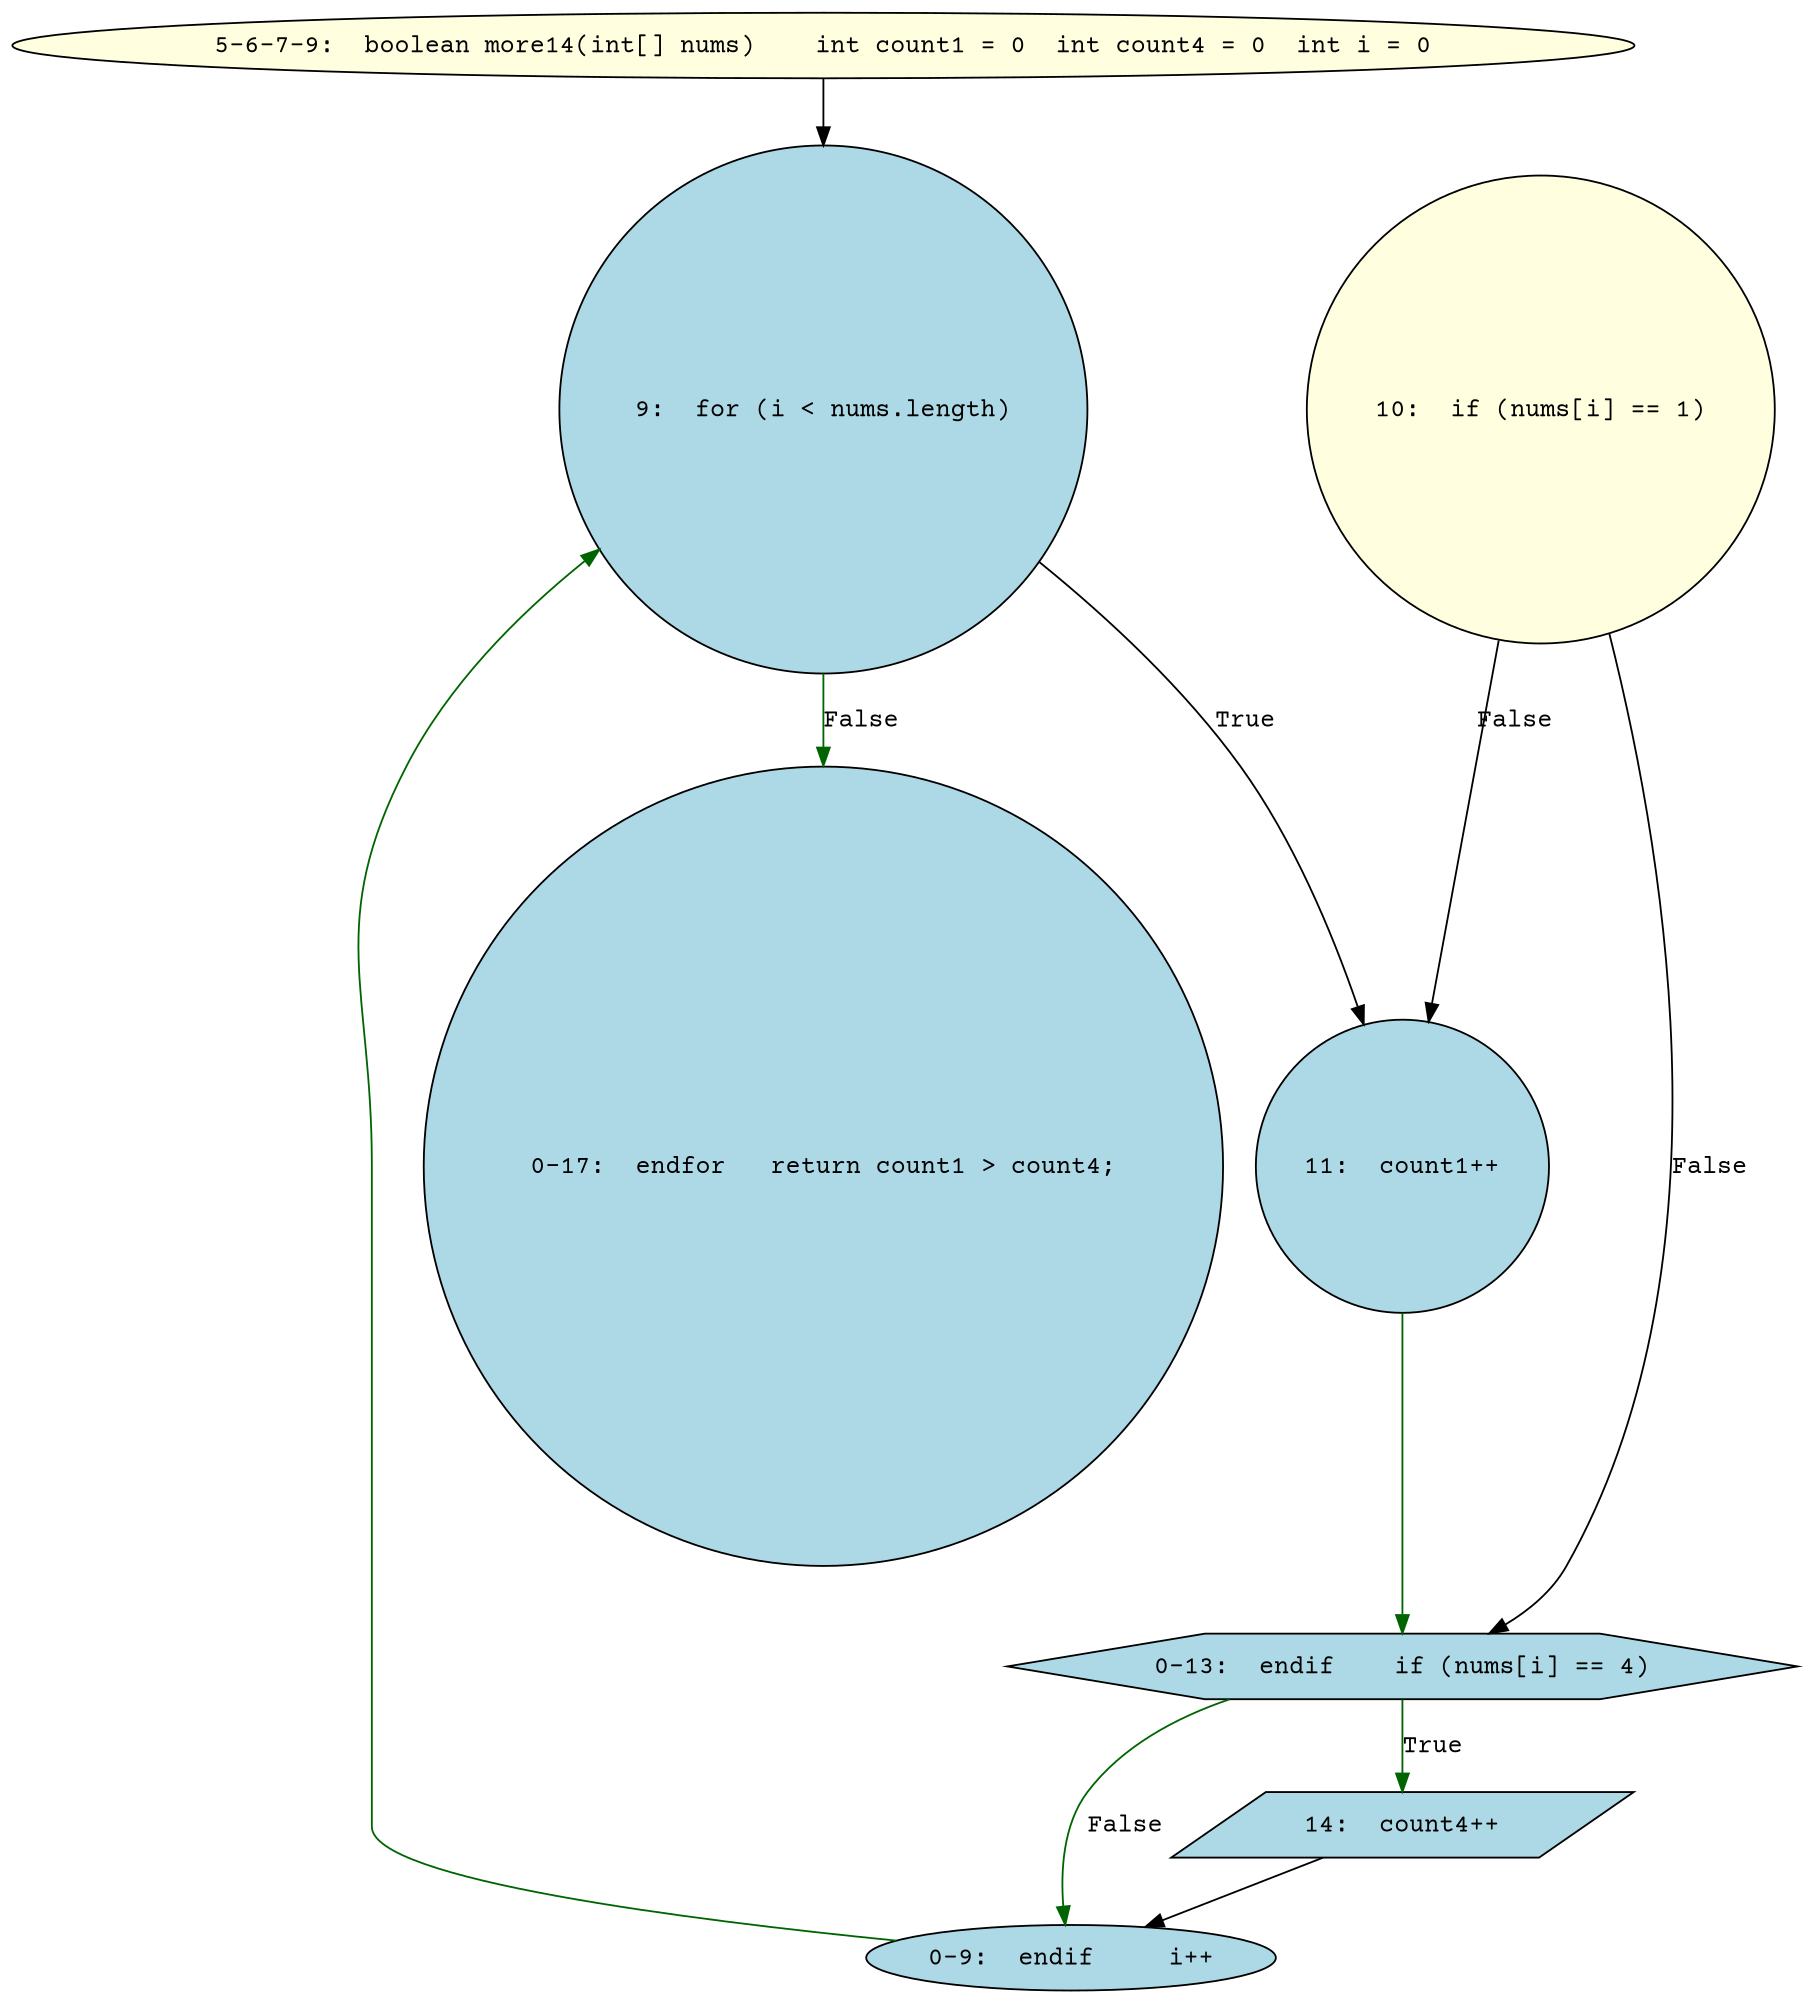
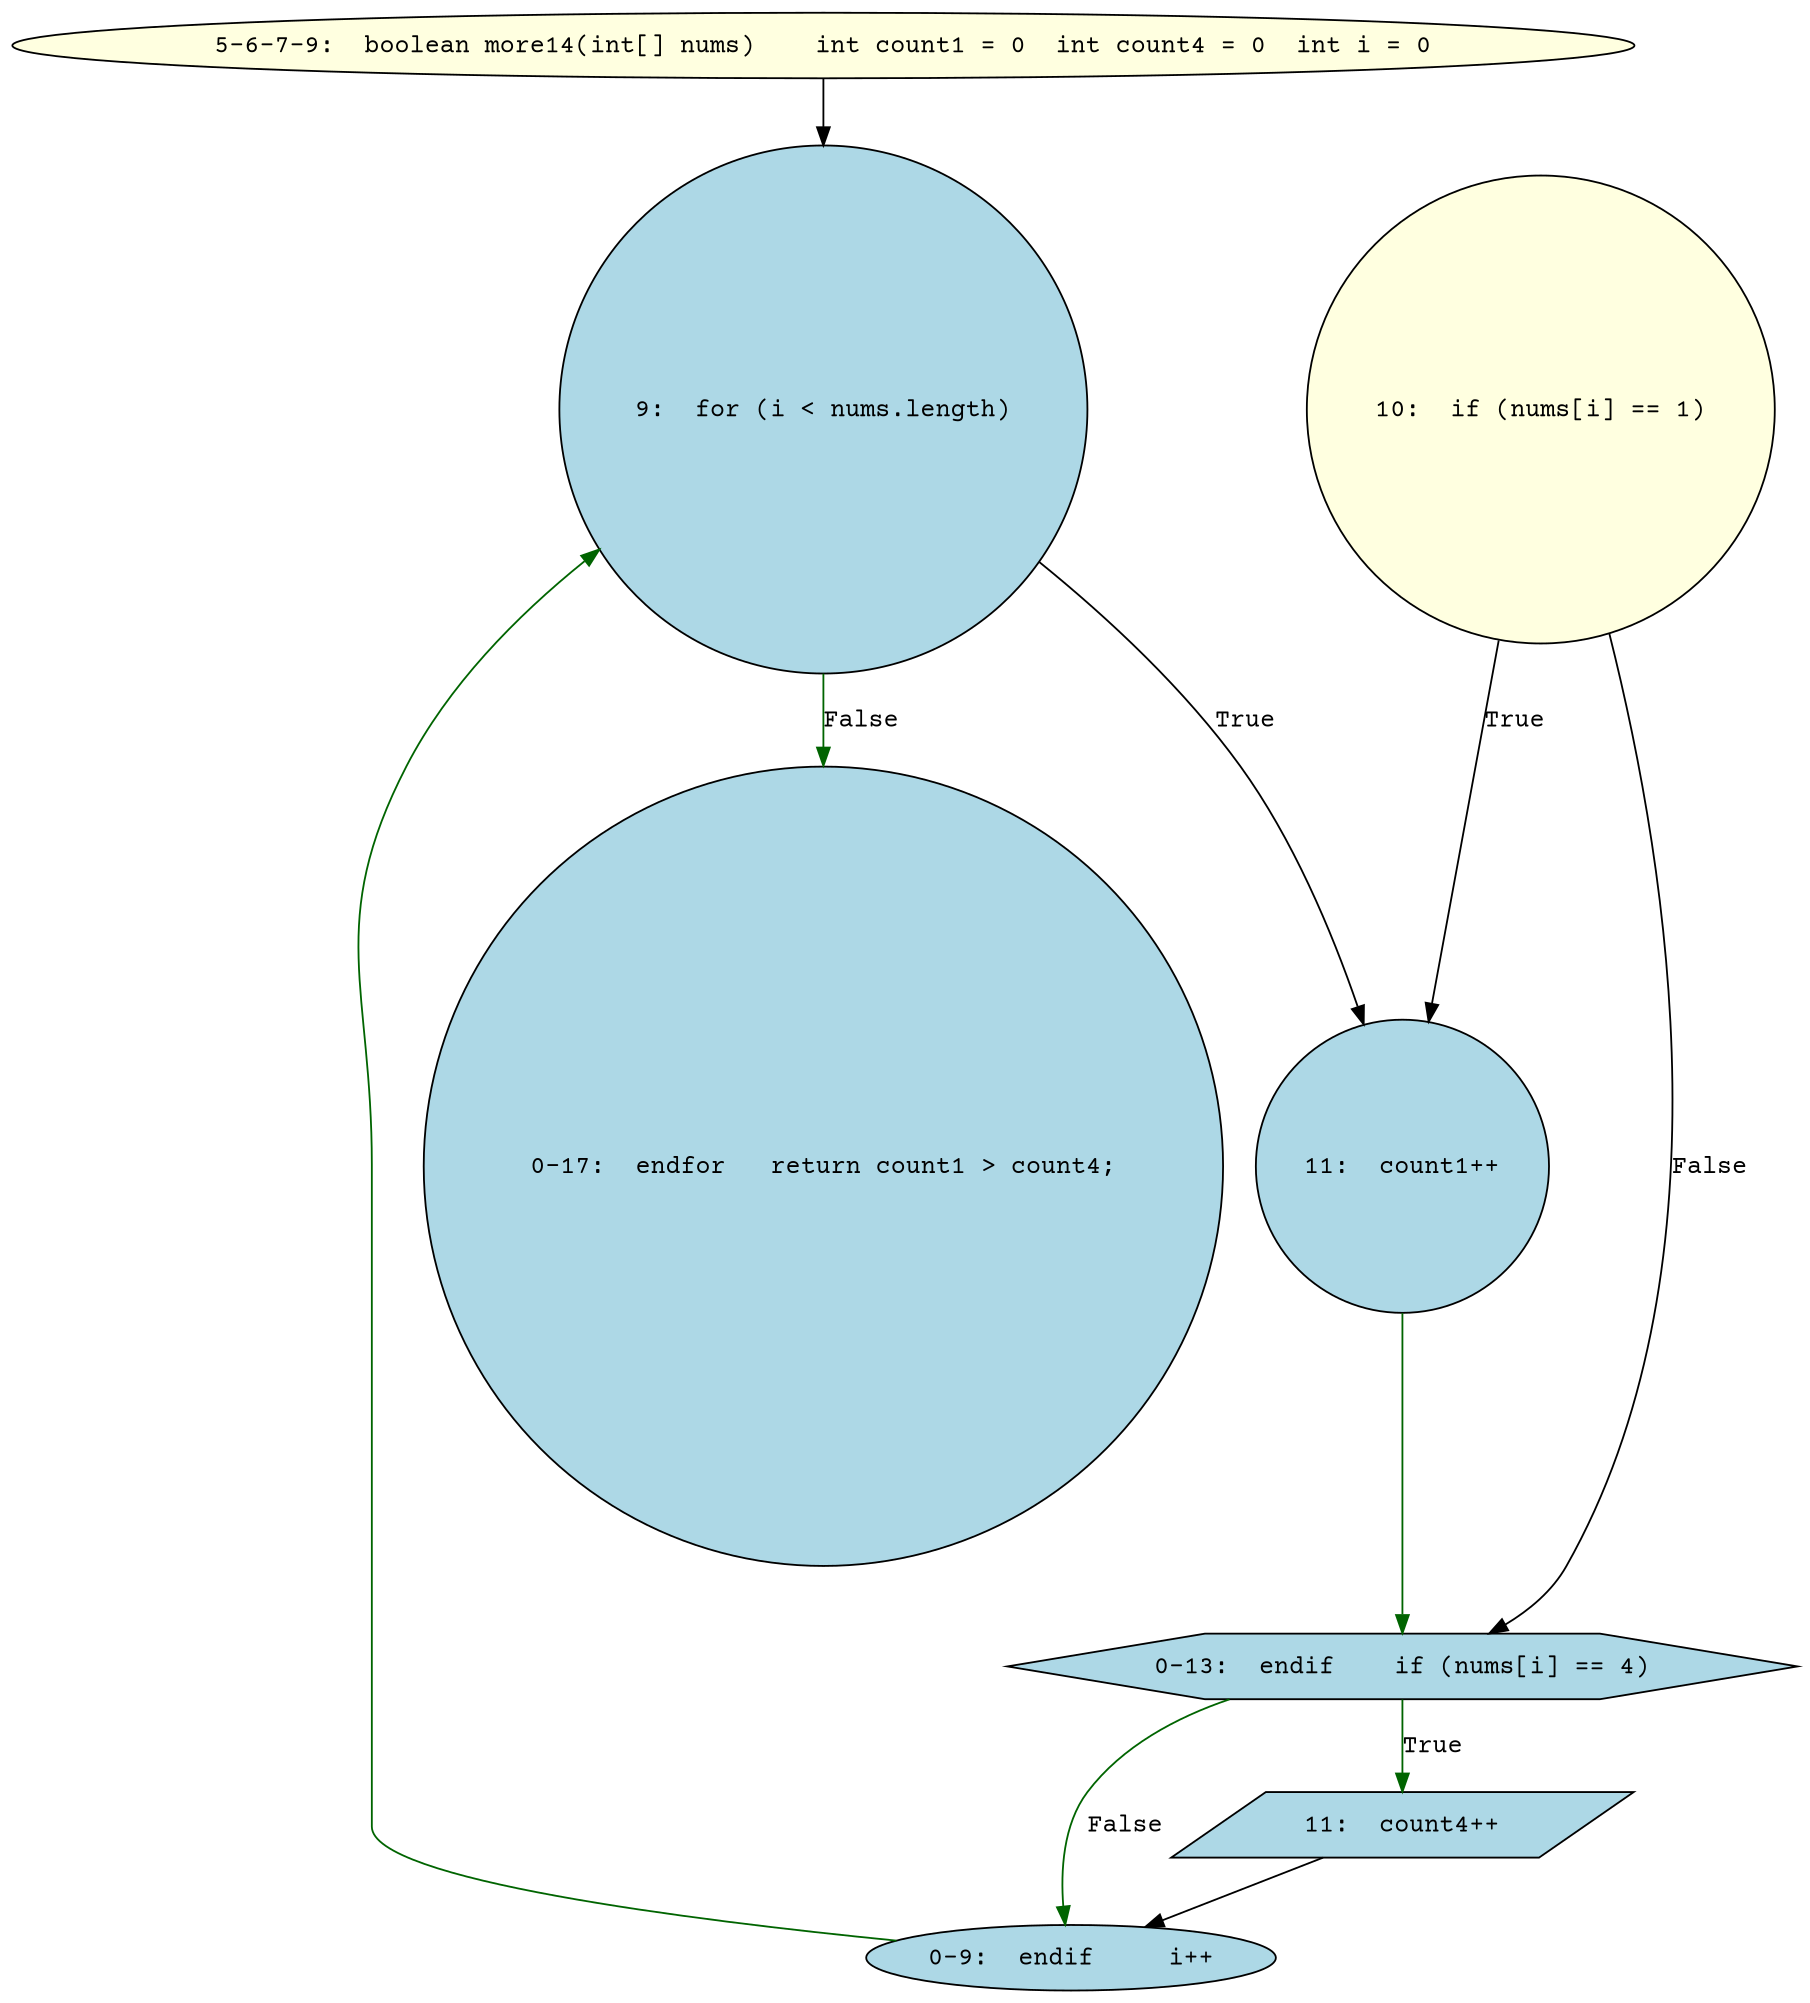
edge "10:  if (nums[i] == 1)" -> "11:  count1++": label "False" -> "True"
node "14:  count4++": label "14:  count4++" -> "11:  count4++"
